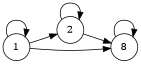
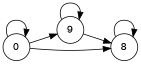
node "2": label "2" -> "9"
node "1": label "1" -> "0"
